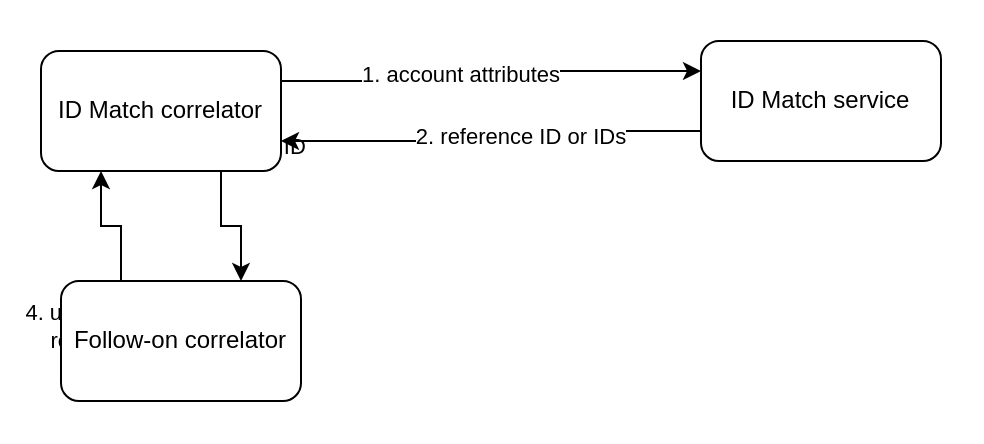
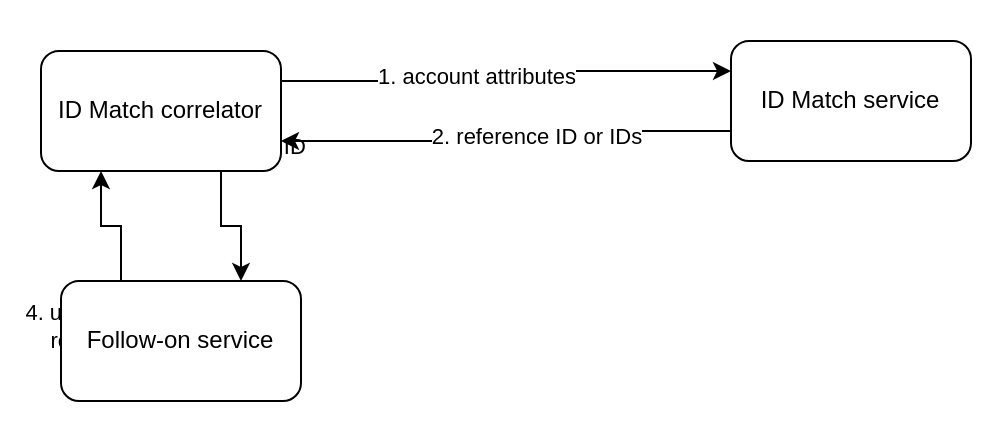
node "ID Match service": moved (821, 101) -> (851, 101)
node "Follow-on correlator": label "Follow-on correlator" -> "Follow-on service"
